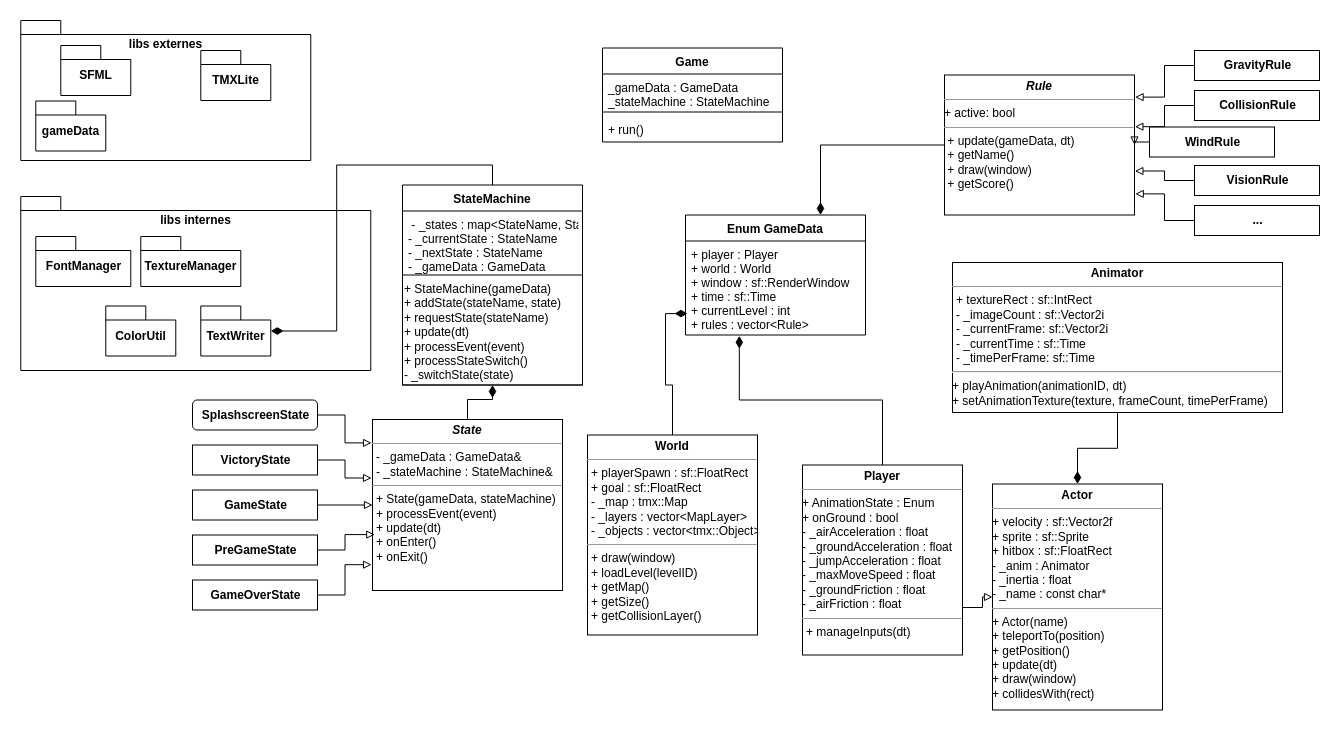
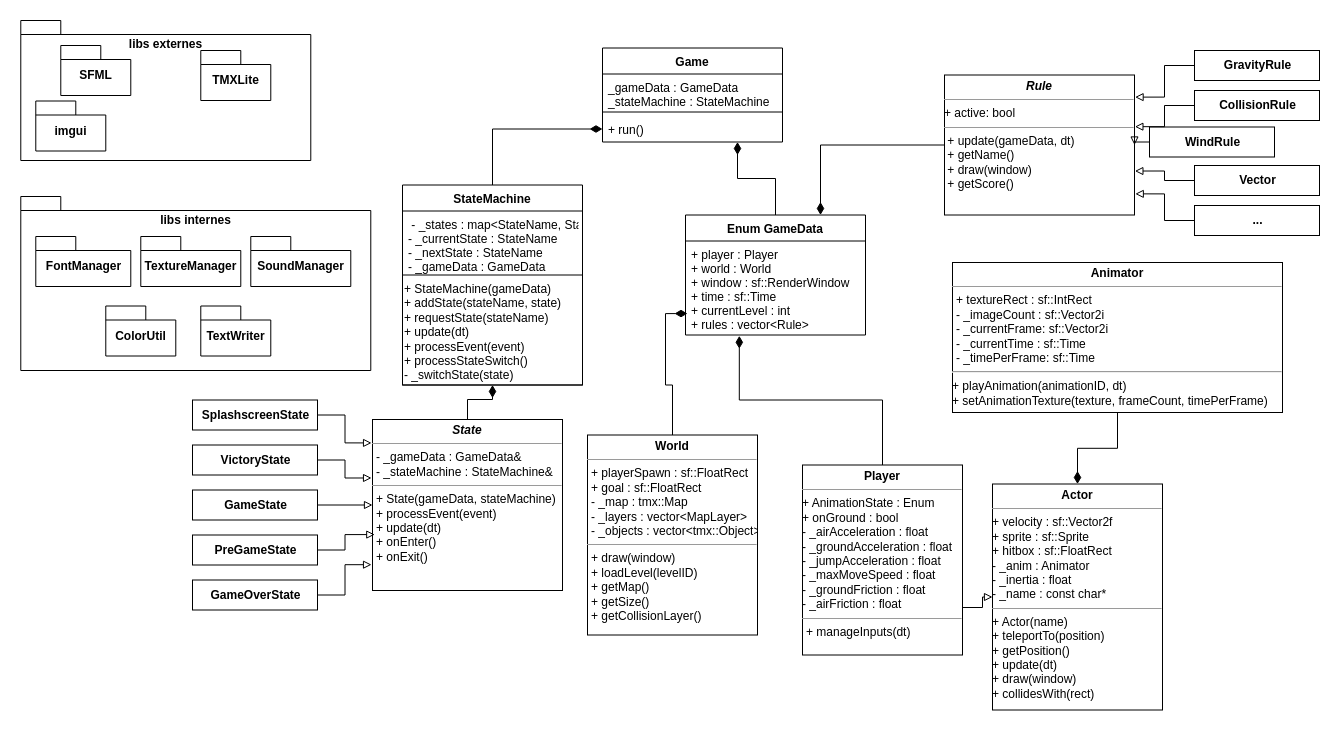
node "gameData": label "gameData" -> "imgui"
edge "Enum GameData" -> "Game": added
node "VisionRule": label "VisionRule" -> "Vector"
edge "StateMachine" -> "TextWriter": now "StateMachine" -> "+ run()"
node "SoundManager": added
node "SplashscreenState": shape rounded rectangle -> rectangle
